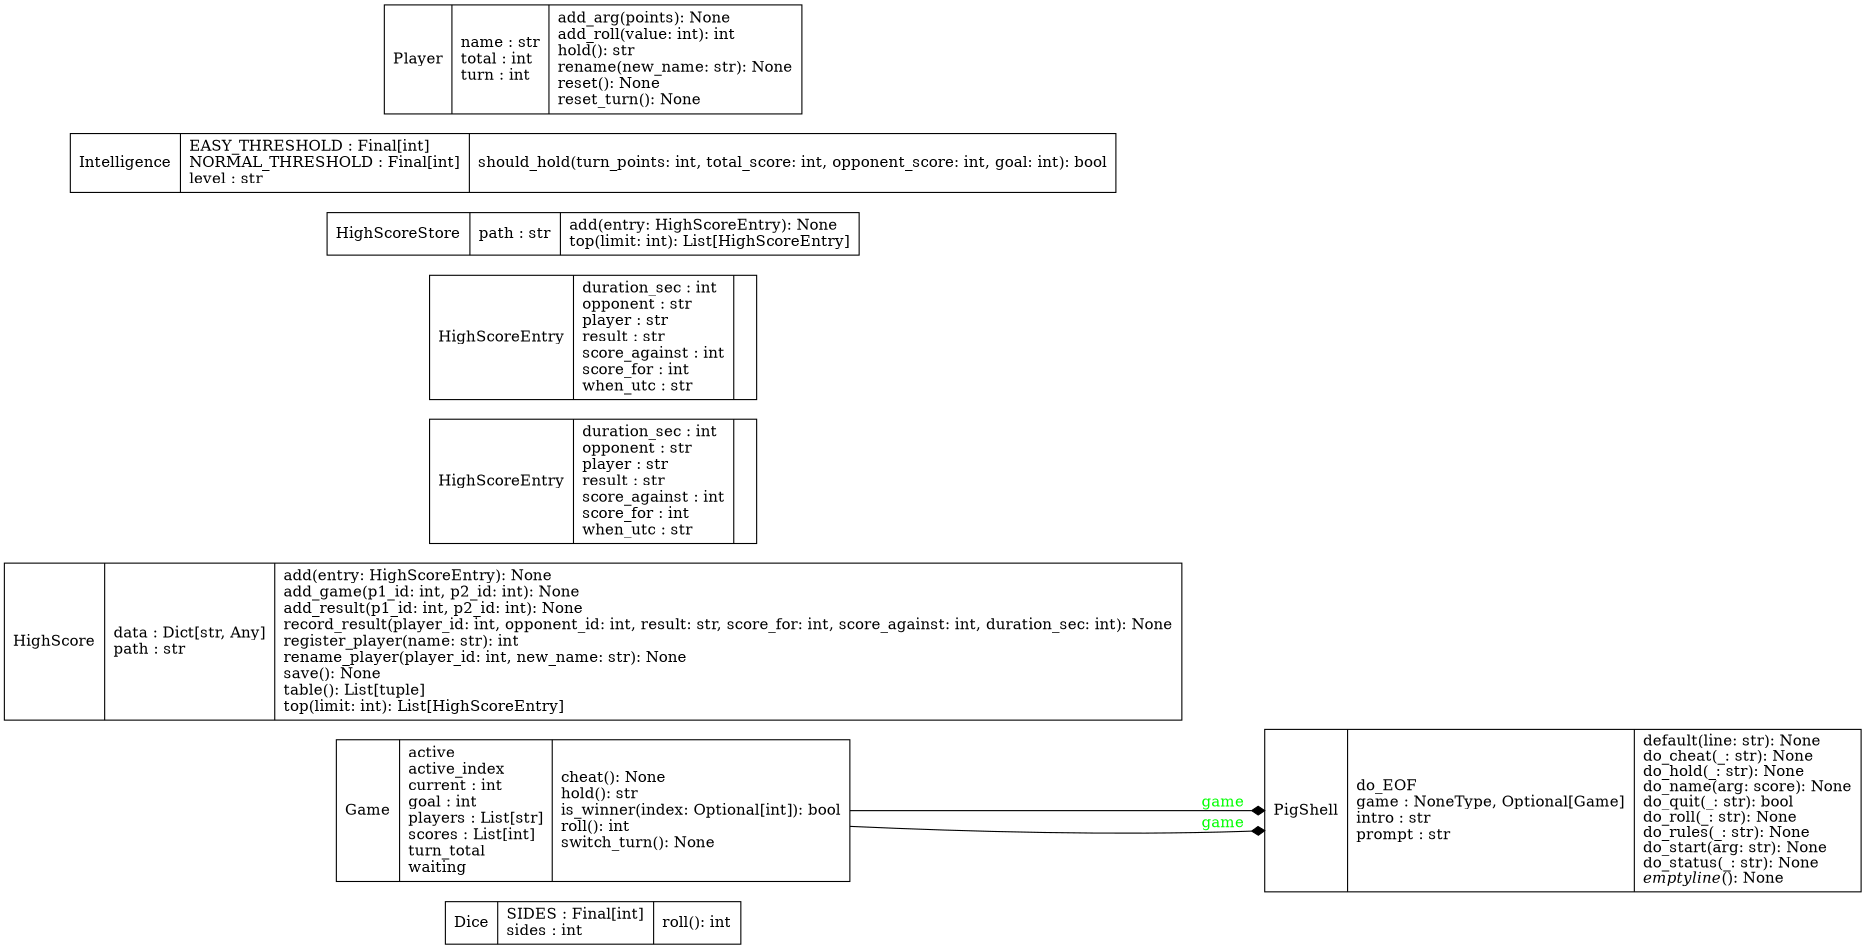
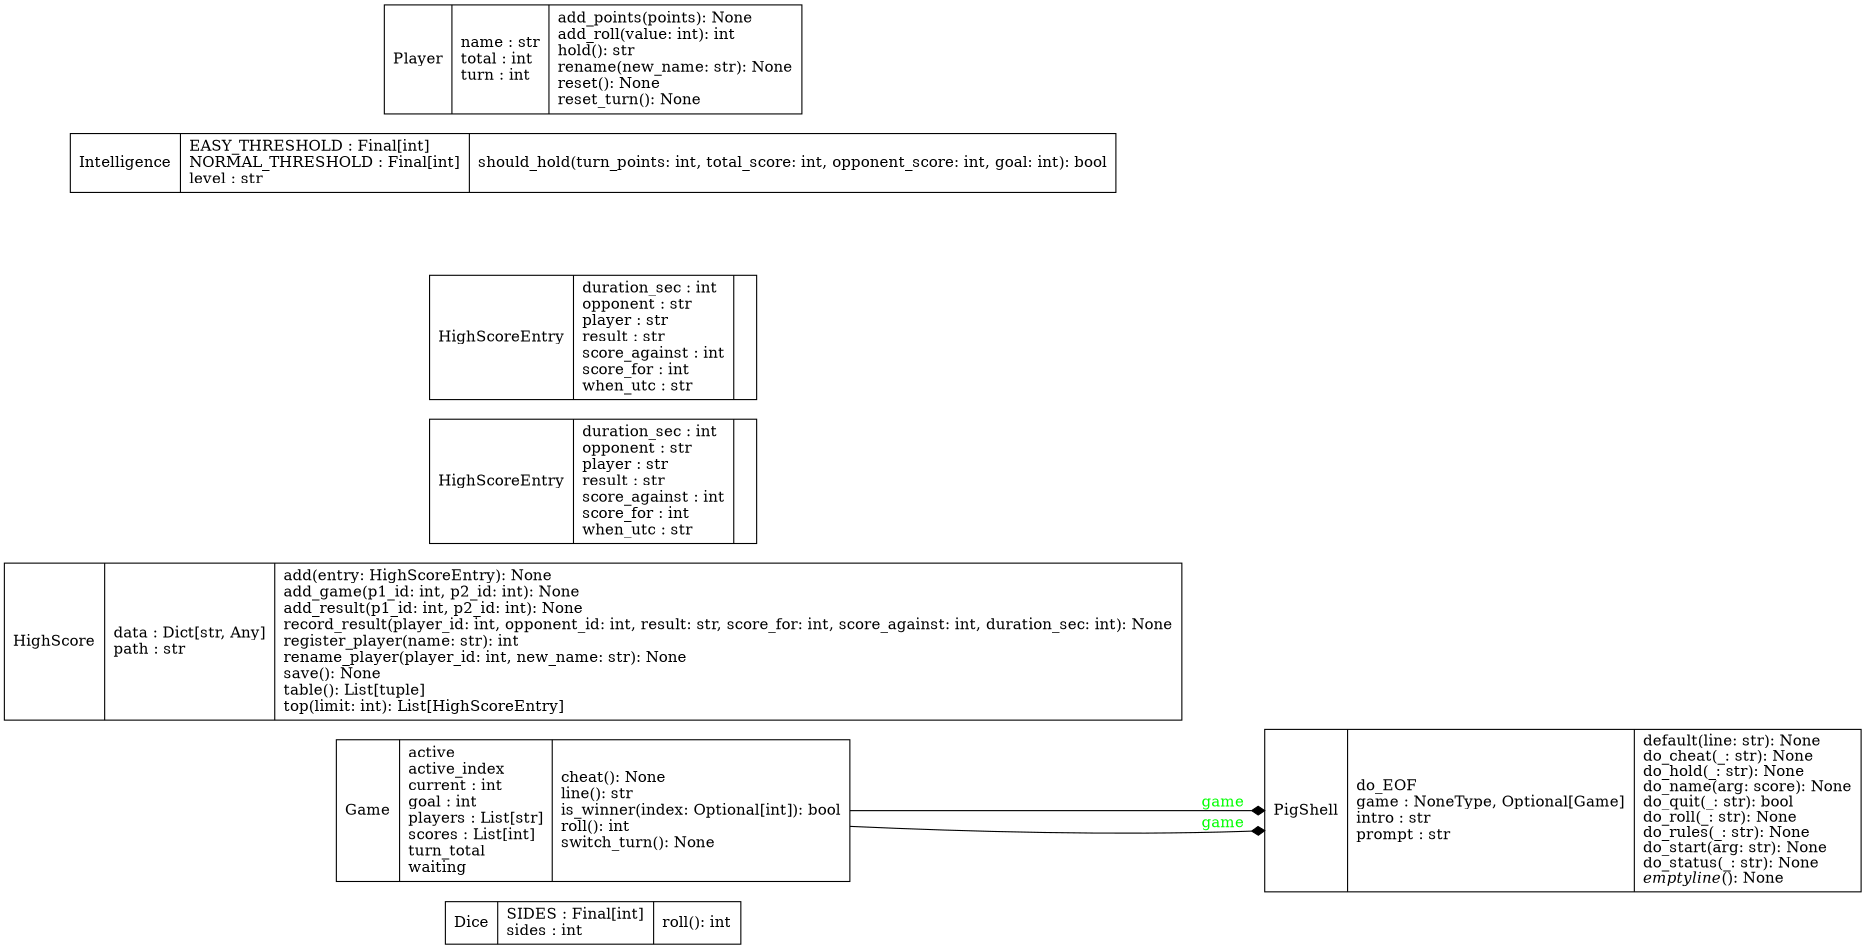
node "Player": text "add_arg(points): None" -> "add_points(points): None"
node "HighScoreStore": removed
node "Game": text "hold(): str" -> "line(): str"
